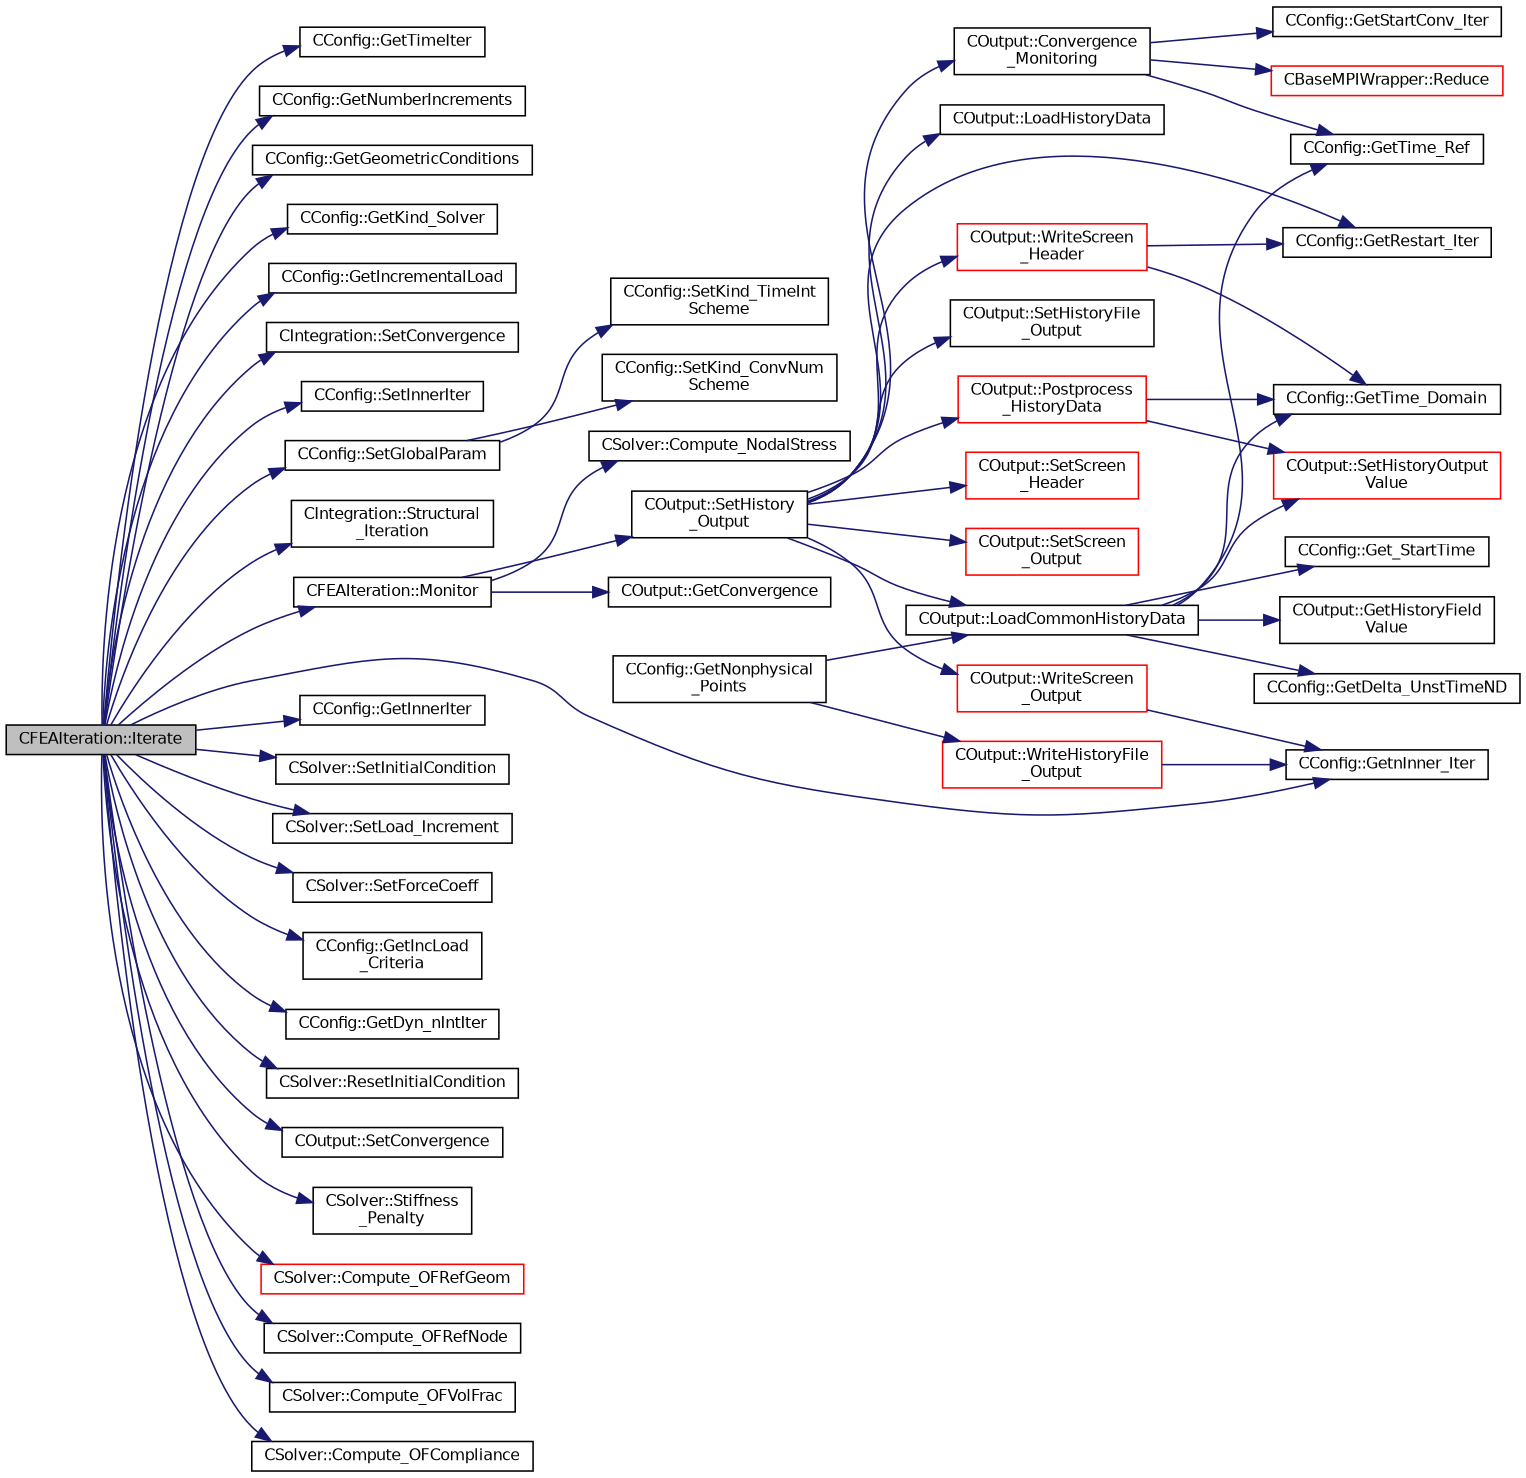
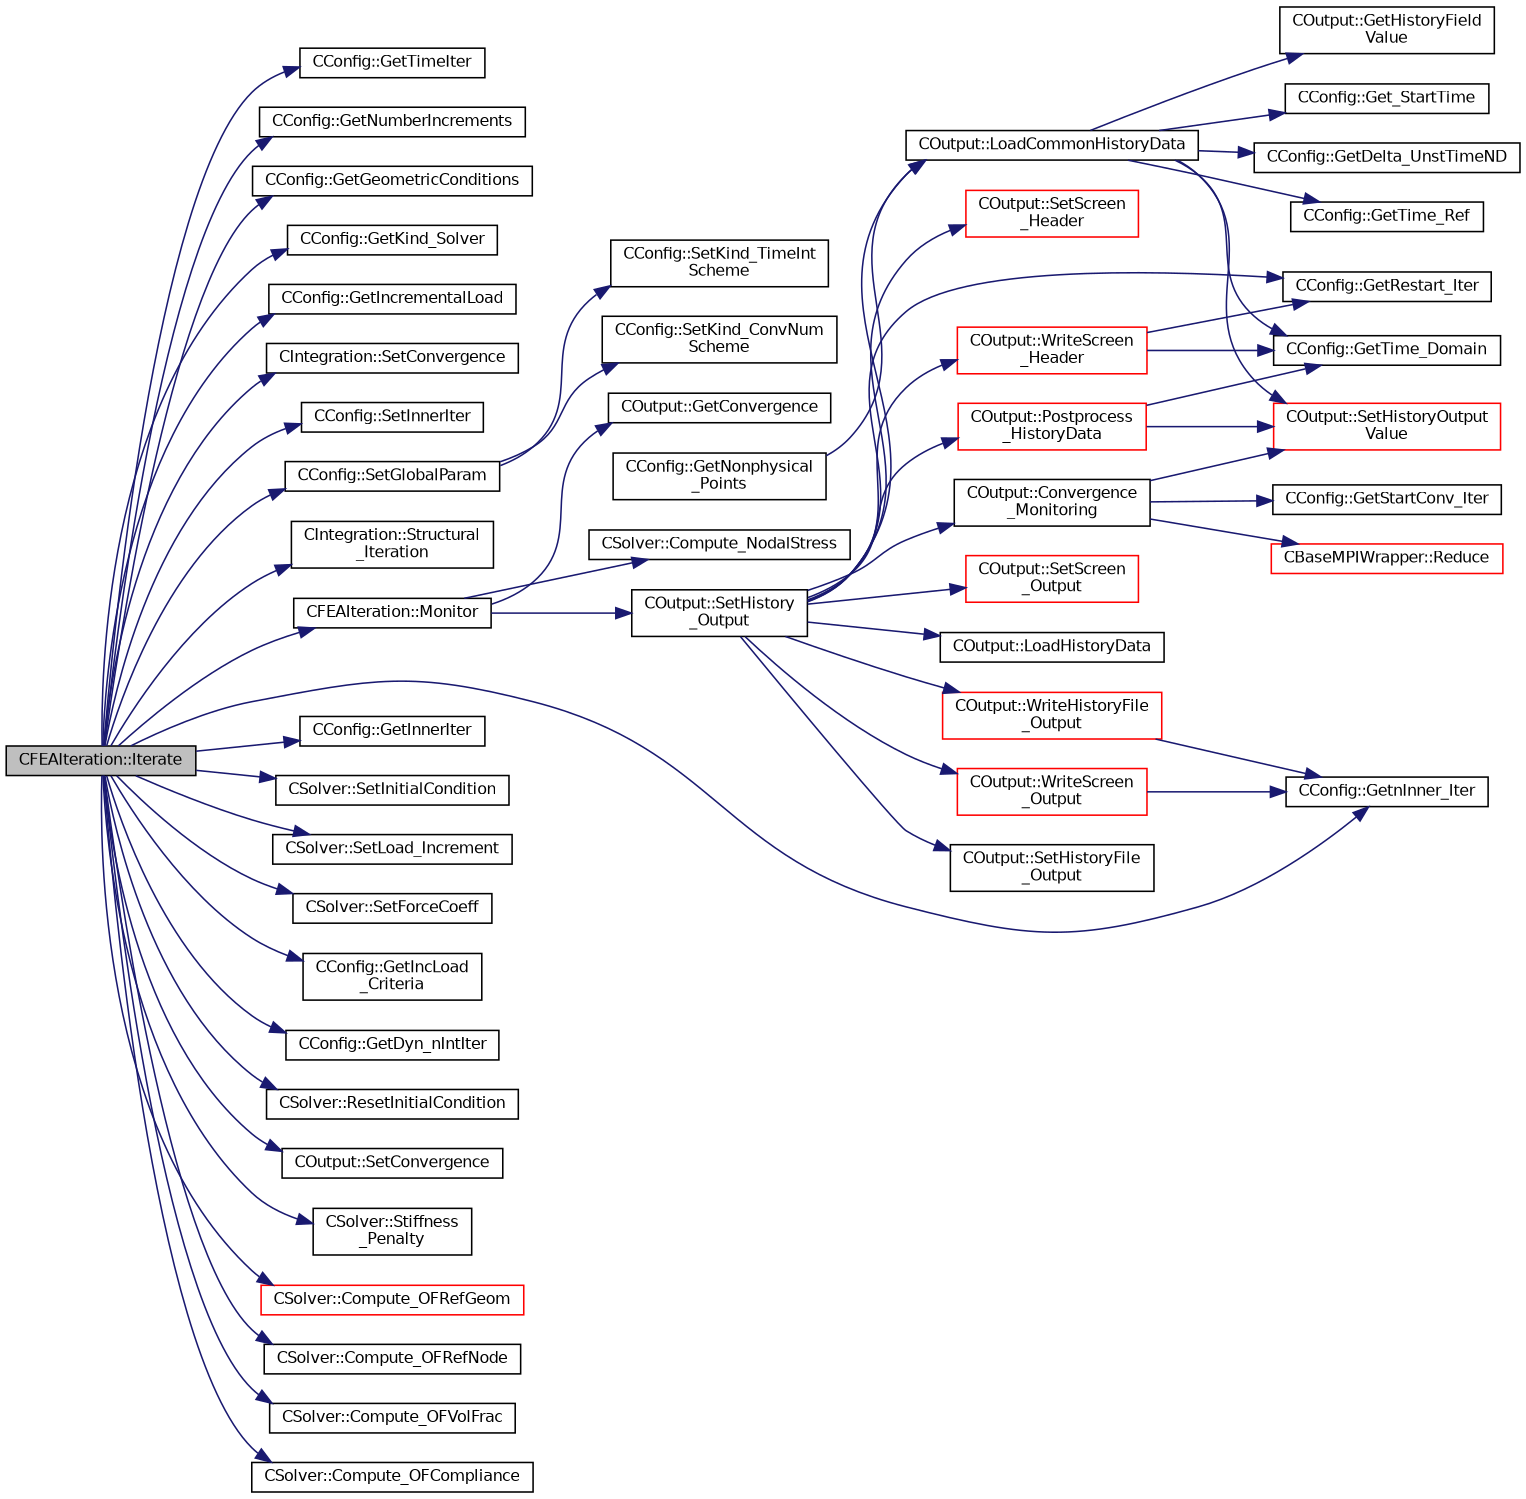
edge "COutput::Convergence _Monitoring" -> "CConfig::GetTime_Ref": now "COutput::Convergence _Monitoring" -> "COutput::SetHistoryOutput Value"
edge "CConfig::GetNonphysical _Points" -> "COutput::WriteHistoryFile _Output": now "COutput::SetHistory _Output" -> "COutput::WriteHistoryFile _Output"
